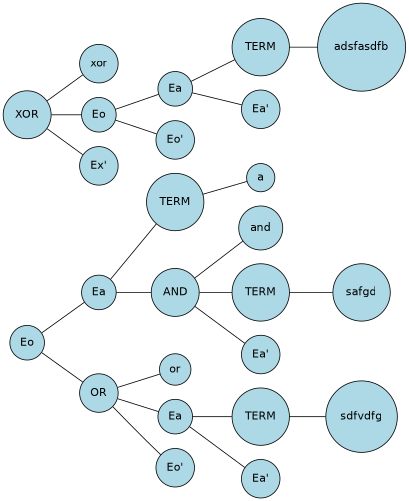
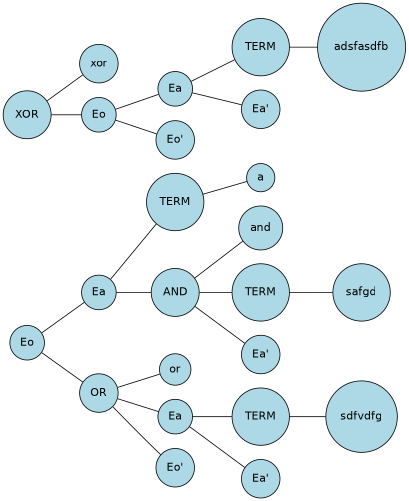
node "Ex'": removed
